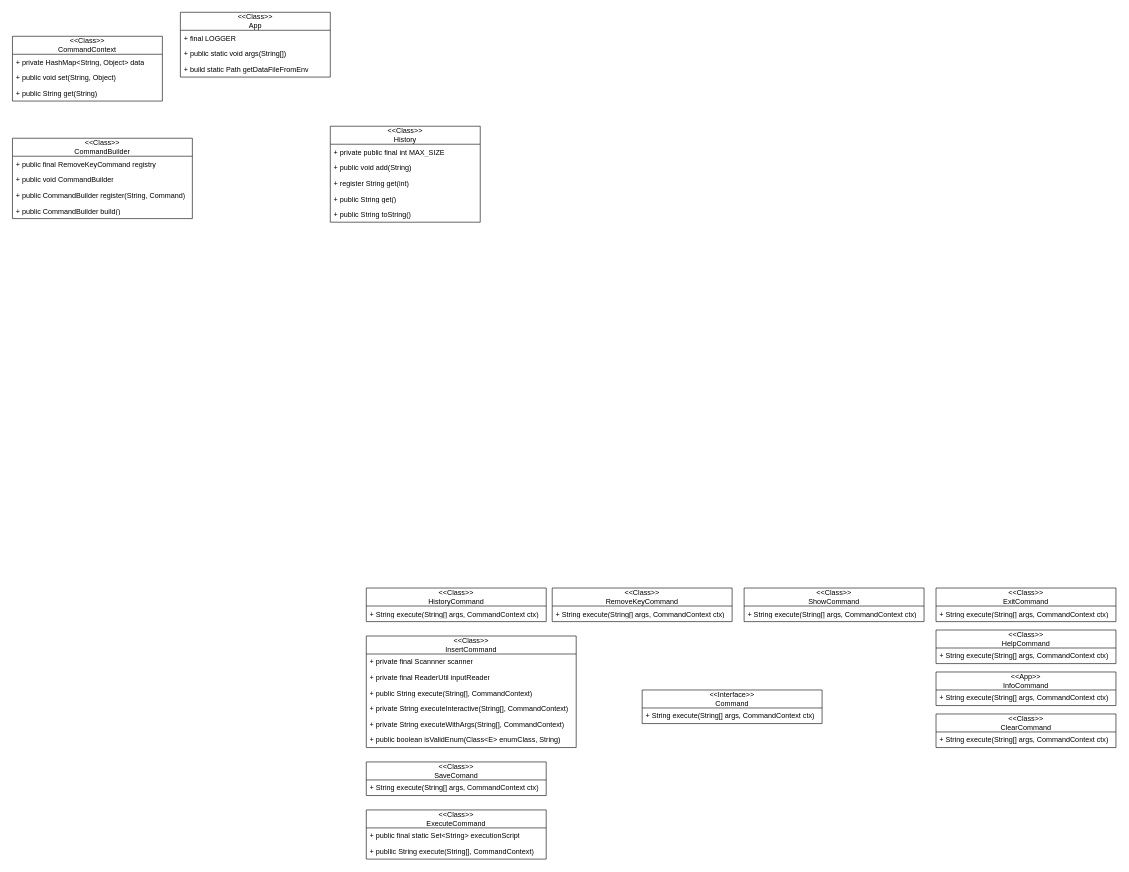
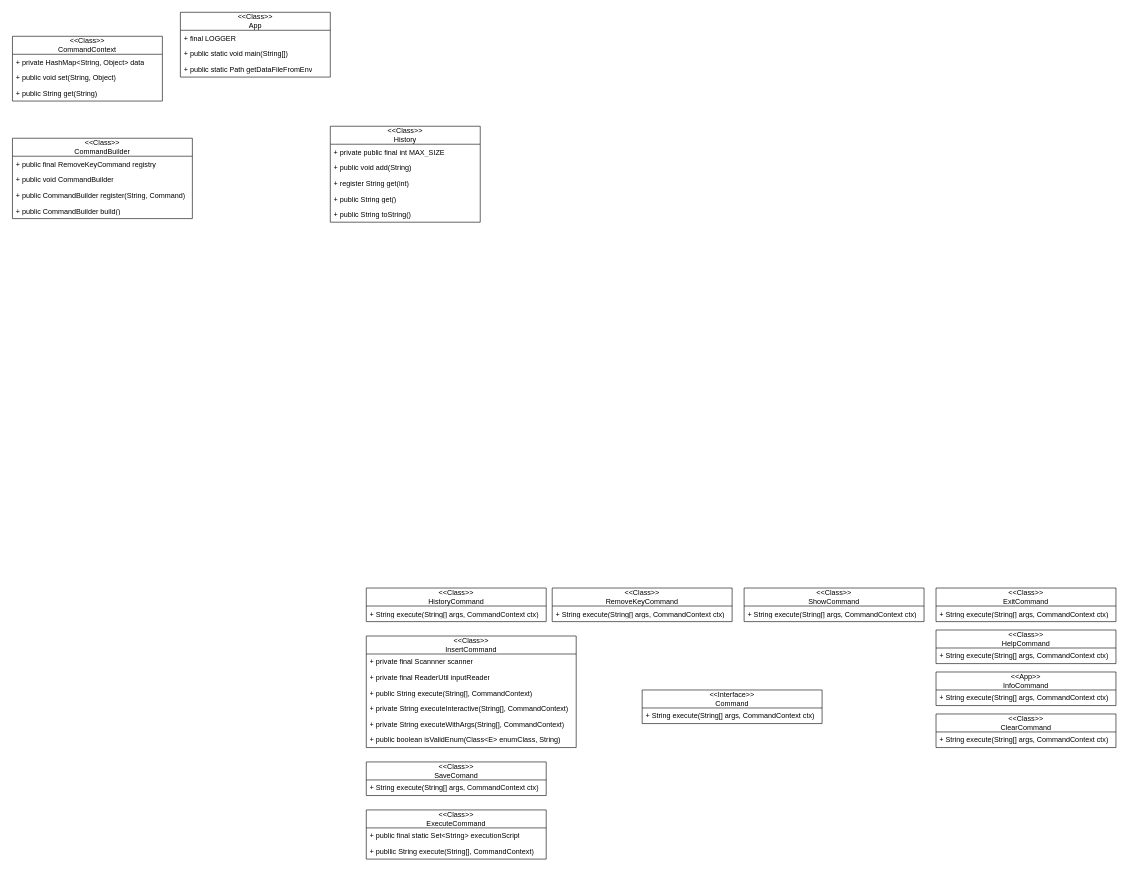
node "+ public static void args(String[])": label "+ public static void args(String[])" -> "+ public static void main(String[])"
node "+ build static Path getDataFileFromEnv": label "+ build static Path getDataFileFromEnv" -> "+ public static Path getDataFileFromEnv"
